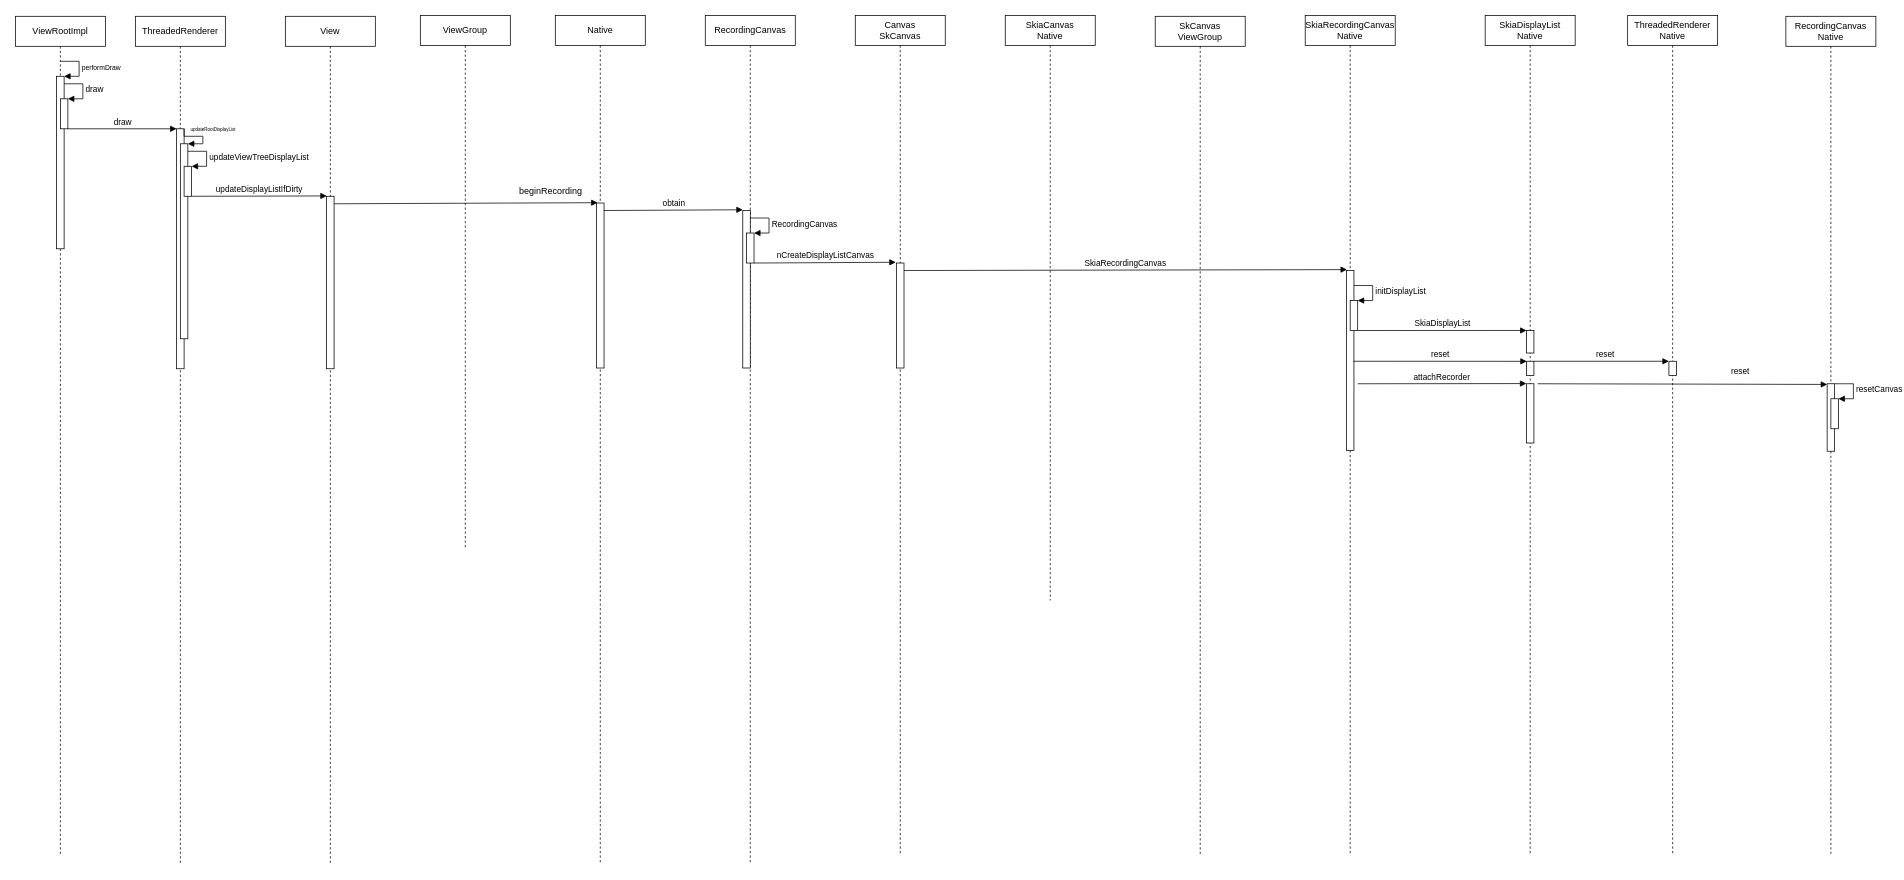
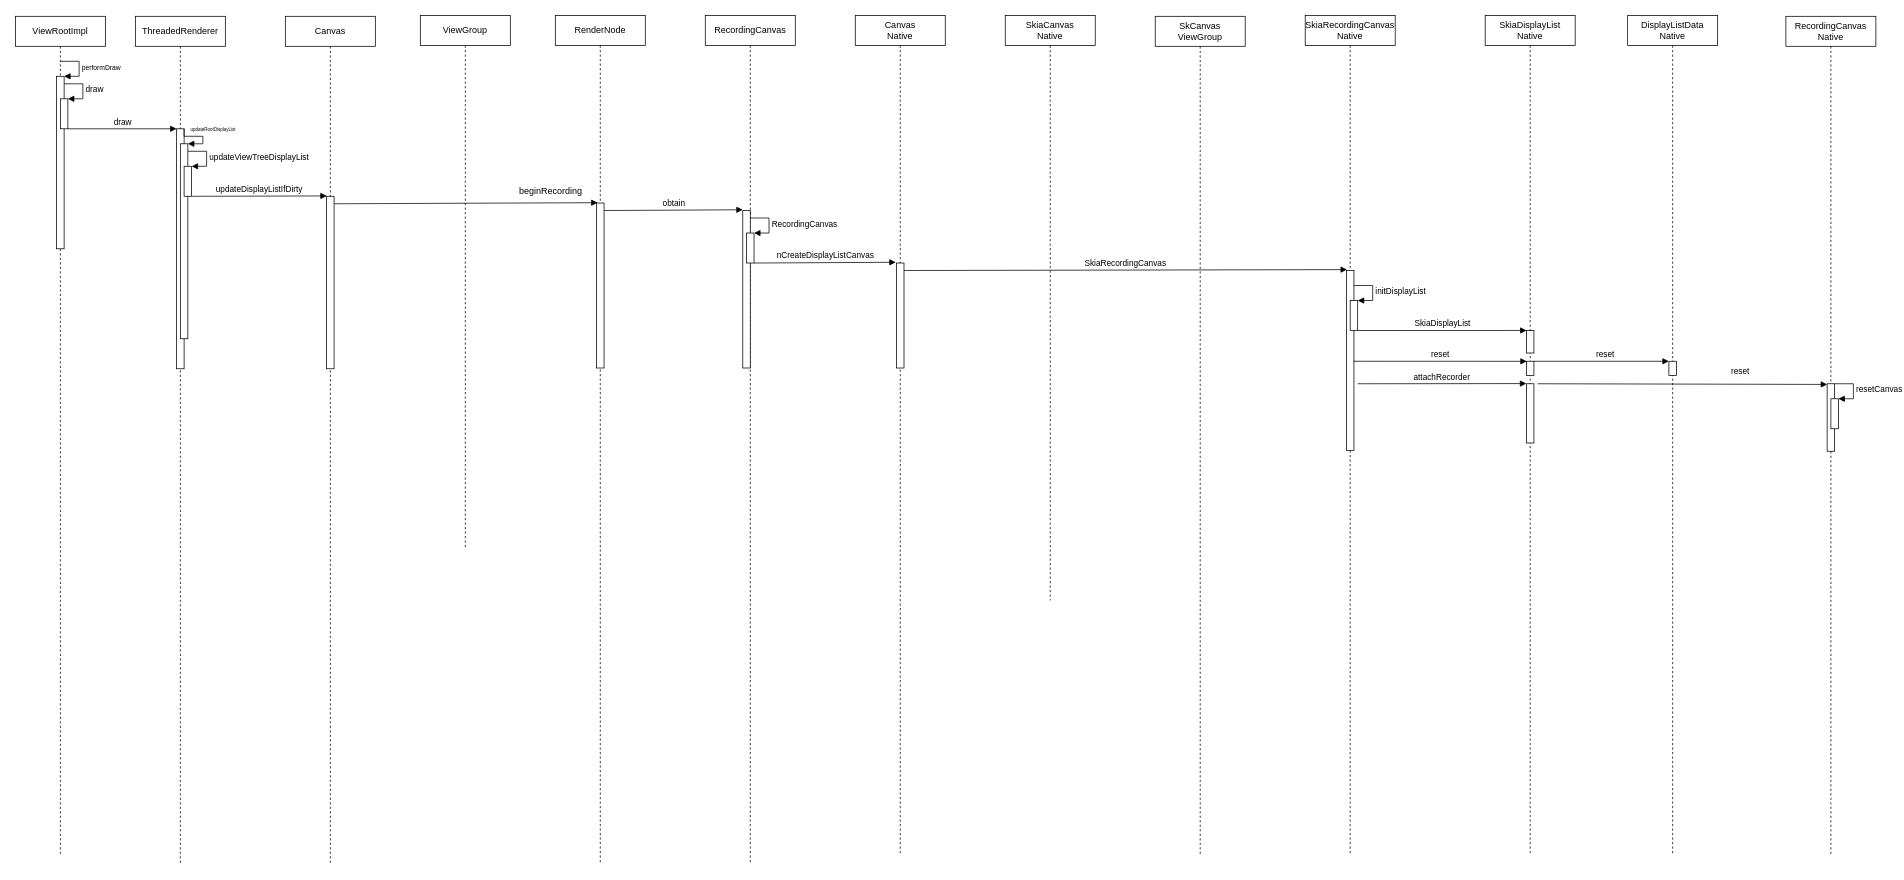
node "Native": label "Native" -> "RenderNode"
node "Canvas SkCanvas": label "Canvas SkCanvas" -> "Canvas Native"
node "ThreadedRenderer Native": label "ThreadedRenderer Native" -> "DisplayListData Native"
node "View": label "View" -> "Canvas"
